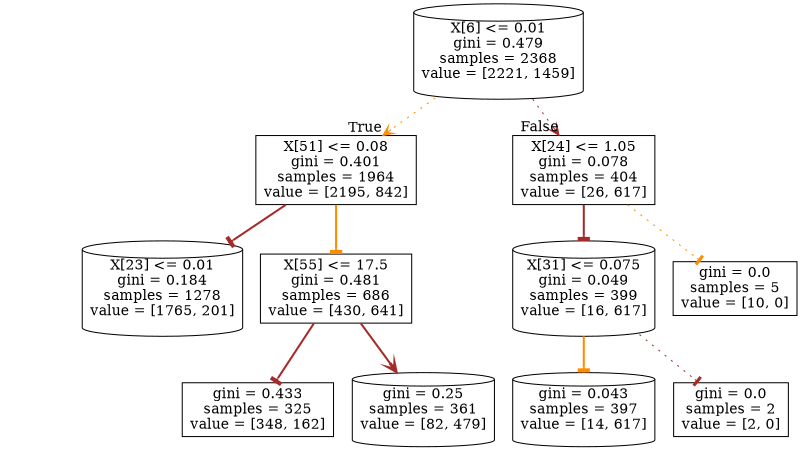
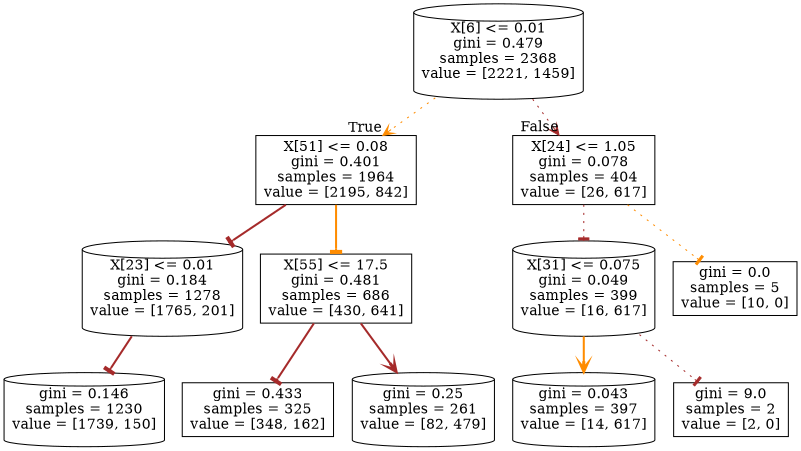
edge "X[24] <= 1.05 gini = 0.078 samples = 404 value = [26, 617]" -> "X[31] <= 0.075 gini = 0.049 samples = 399 value = [16, 617]": style bold -> dotted
edge "X[31] <= 0.075 gini = 0.049 samples = 399 value = [16, 617]" -> "gini = 0.043 samples = 397 value = [14, 617]": arrowhead tee -> vee
node "gini = 0.146 samples = 1230 value = [1739, 150]": added
node "gini = 0.25 samples = 361 value = [82, 479]": label "gini = 0.25 samples = 361 value = [82, 479]" -> "gini = 0.25 samples = 261 value = [82, 479]"
node "gini = 0.0 samples = 2 value = [2, 0]": label "gini = 0.0 samples = 2 value = [2, 0]" -> "gini = 9.0 samples = 2 value = [2, 0]"
